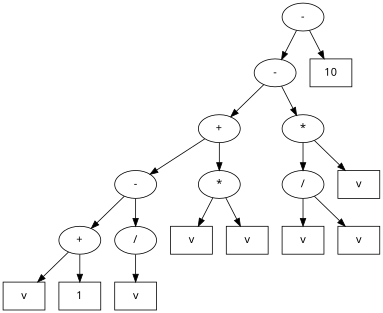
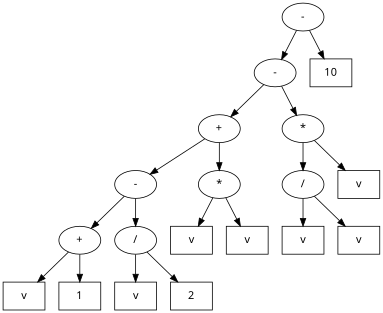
node "2": added
